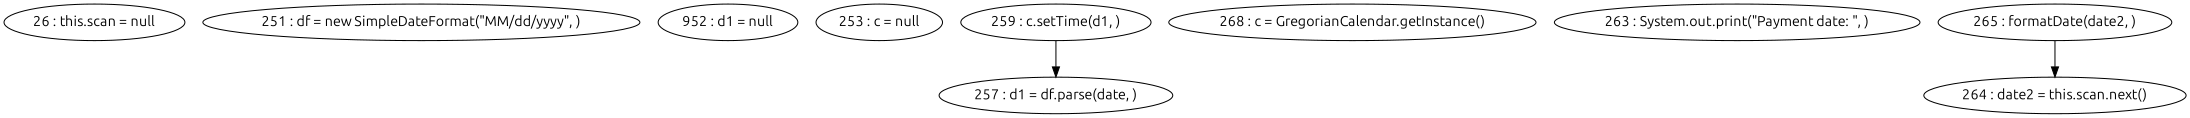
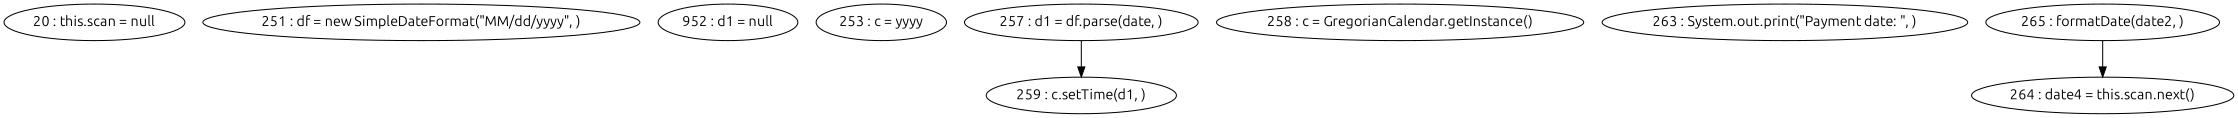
node "26 : this.scan = null": label "26 : this.scan = null" -> "20 : this.scan = null"
node "253 : c = null": label "253 : c = null" -> "253 : c = yyyy"
node "268 : c = GregorianCalendar.getInstance()": label "268 : c = GregorianCalendar.getInstance()" -> "258 : c = GregorianCalendar.getInstance()"
edge "259 : c.setTime(d1, )" -> "257 : d1 = df.parse(date, )": reversed
node "264 : date2 = this.scan.next()": label "264 : date2 = this.scan.next()" -> "264 : date4 = this.scan.next()"
